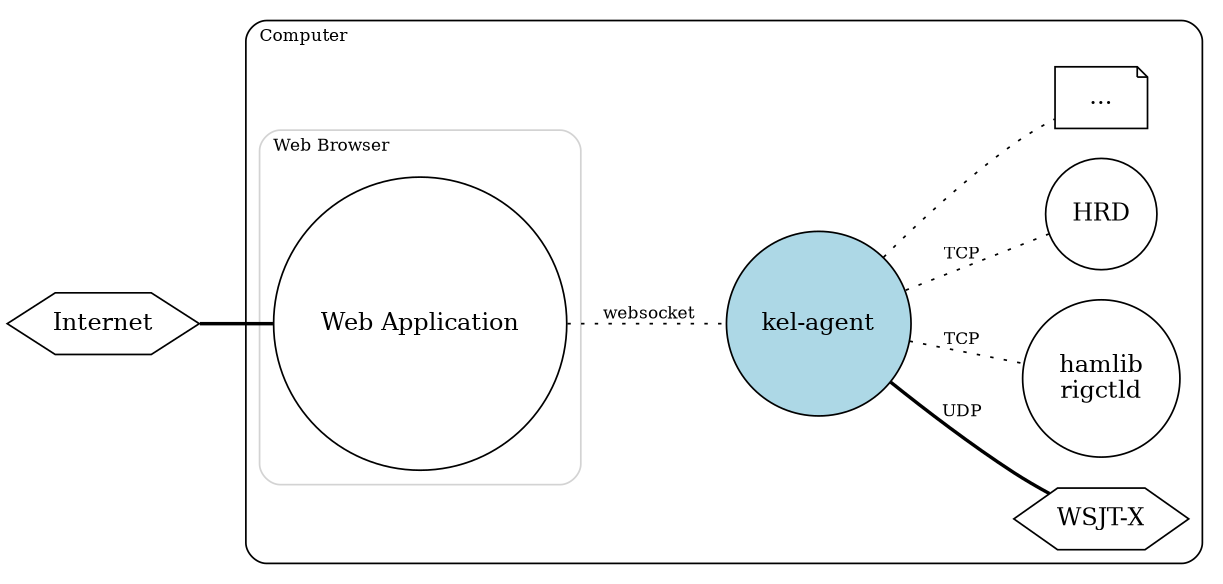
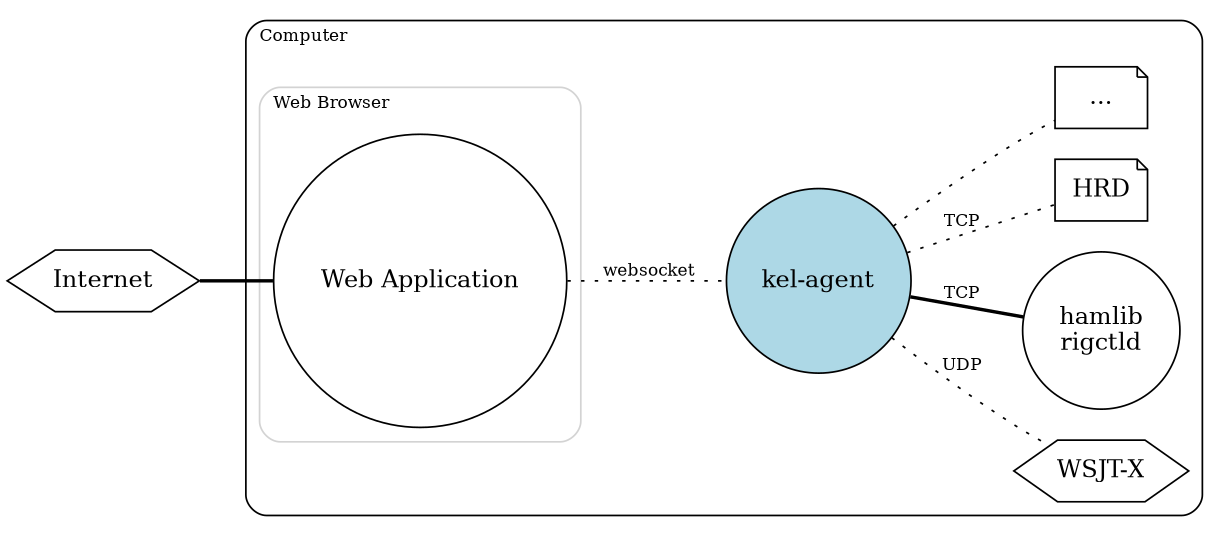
node "HRD": shape circle -> note
edge "kel-agent" -- "hamlib rigctld": style dotted -> bold
edge "kel-agent" -- "WSJT-X": style bold -> dotted
